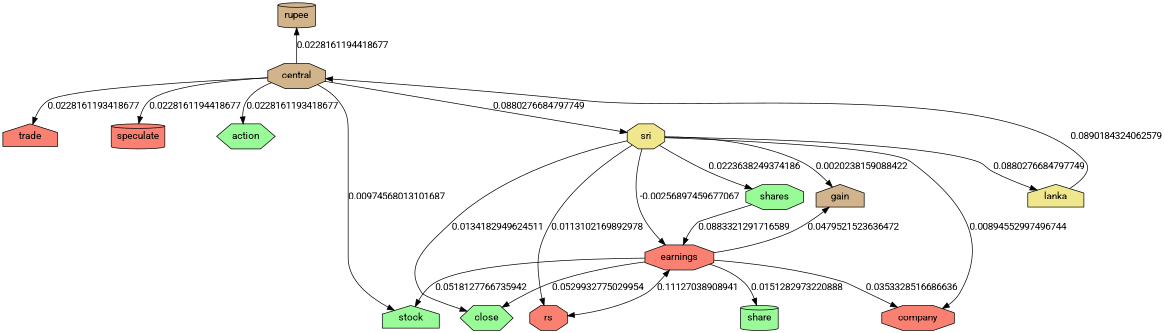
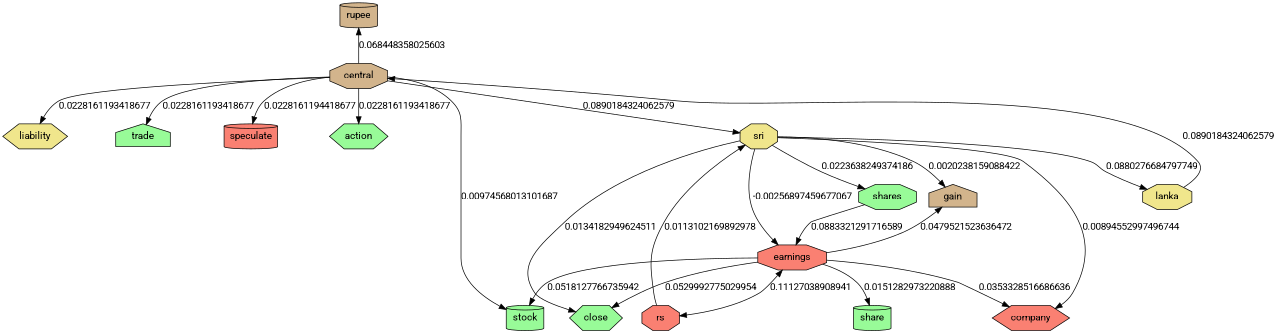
edge "central" -> "rupee": label "0.0228161194418677" -> "0.068448358025603"
edge "central" -> "sri": label "0.0880276684797749" -> "0.0890184324062579"
node "trade": fillcolor salmon -> palegreen
node "liability": added
node "lanka": shape house -> octagon
edge "sri" -> "rs": reversed
edge "earnings" -> "close": label "0.0529932775029954" -> "0.0529992775029954"
node "stock": shape house -> cylinder
node "company": shape octagon -> hexagon
